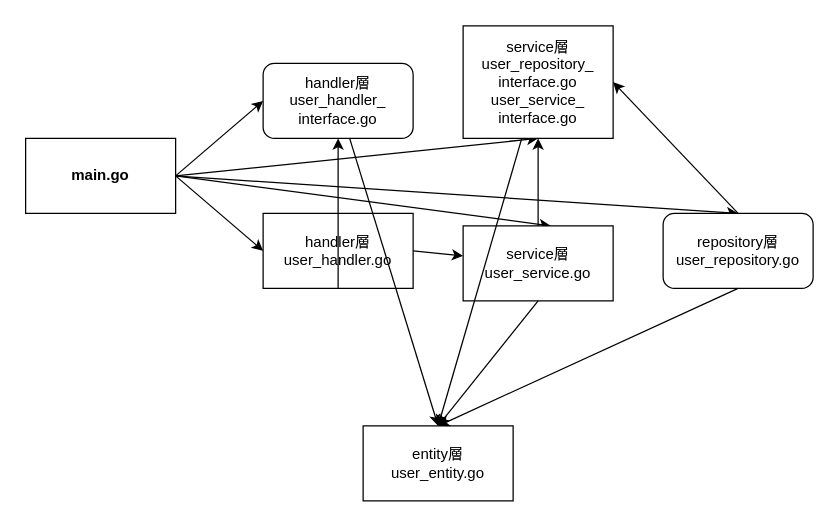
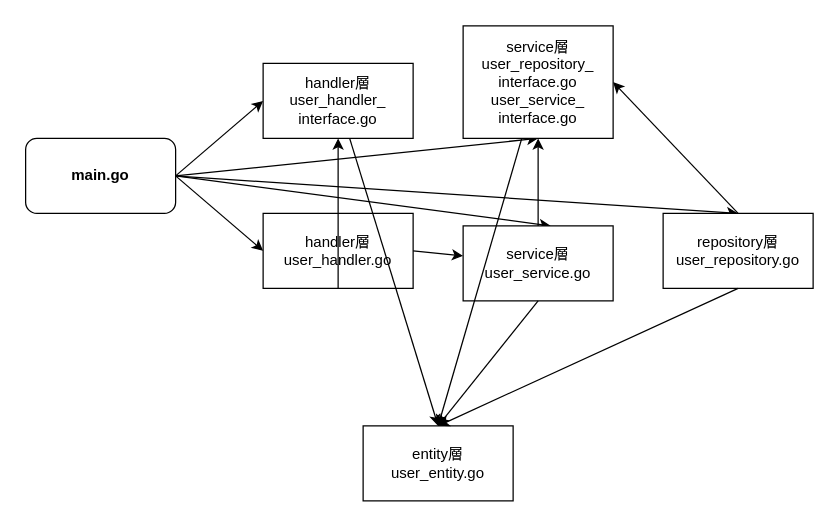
node "handler層 user_handler_ interface.go": shape rounded rectangle -> rectangle
node "main.go": shape rectangle -> rounded rectangle
node "repository層 user_repository.go": shape rounded rectangle -> rectangle
